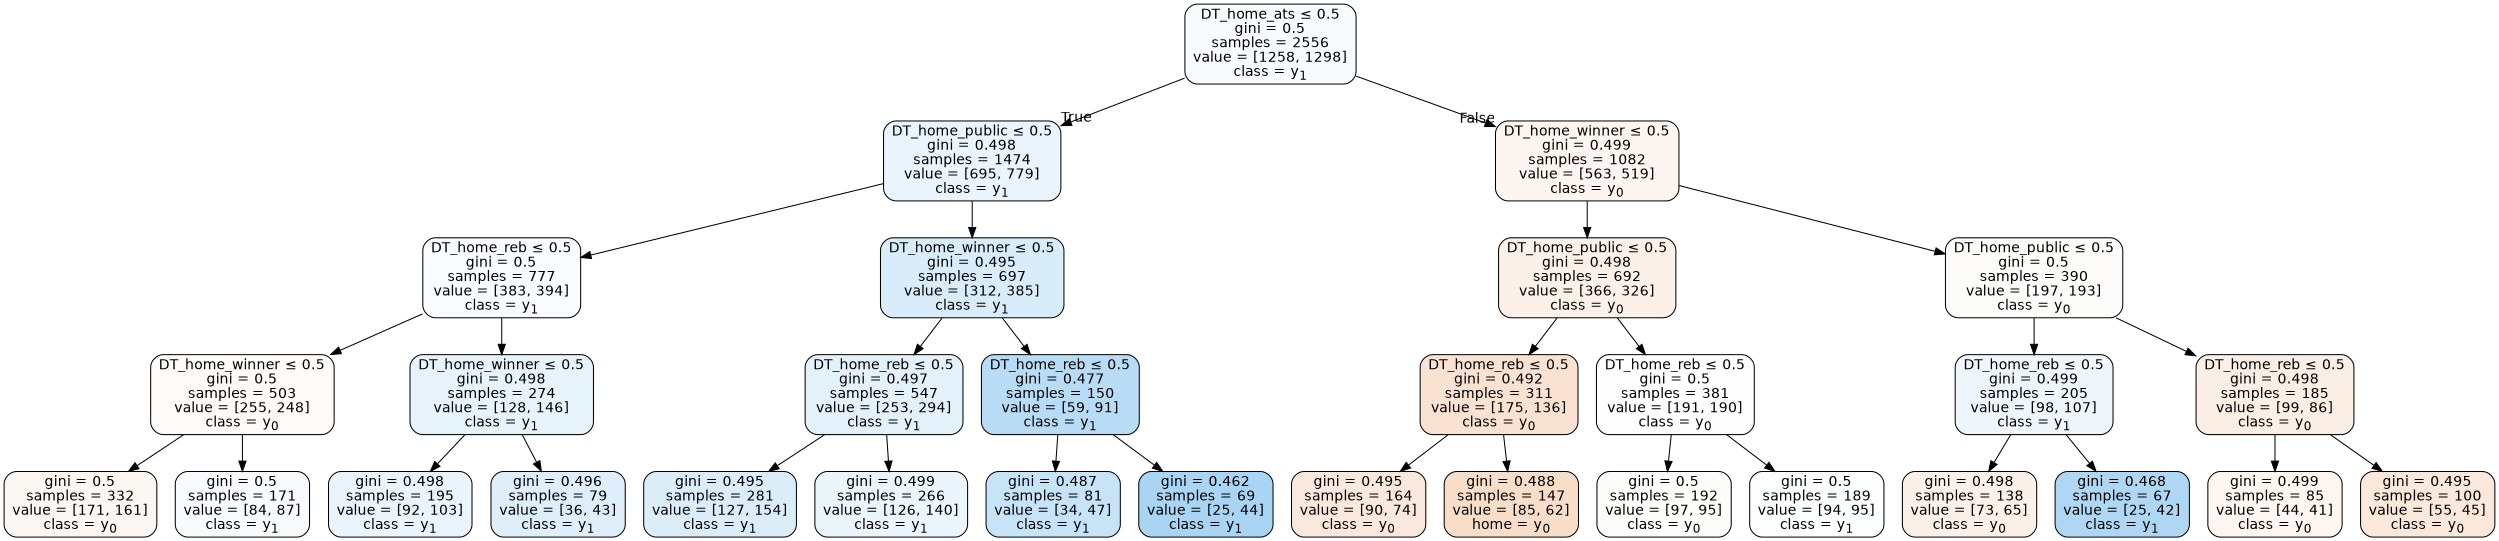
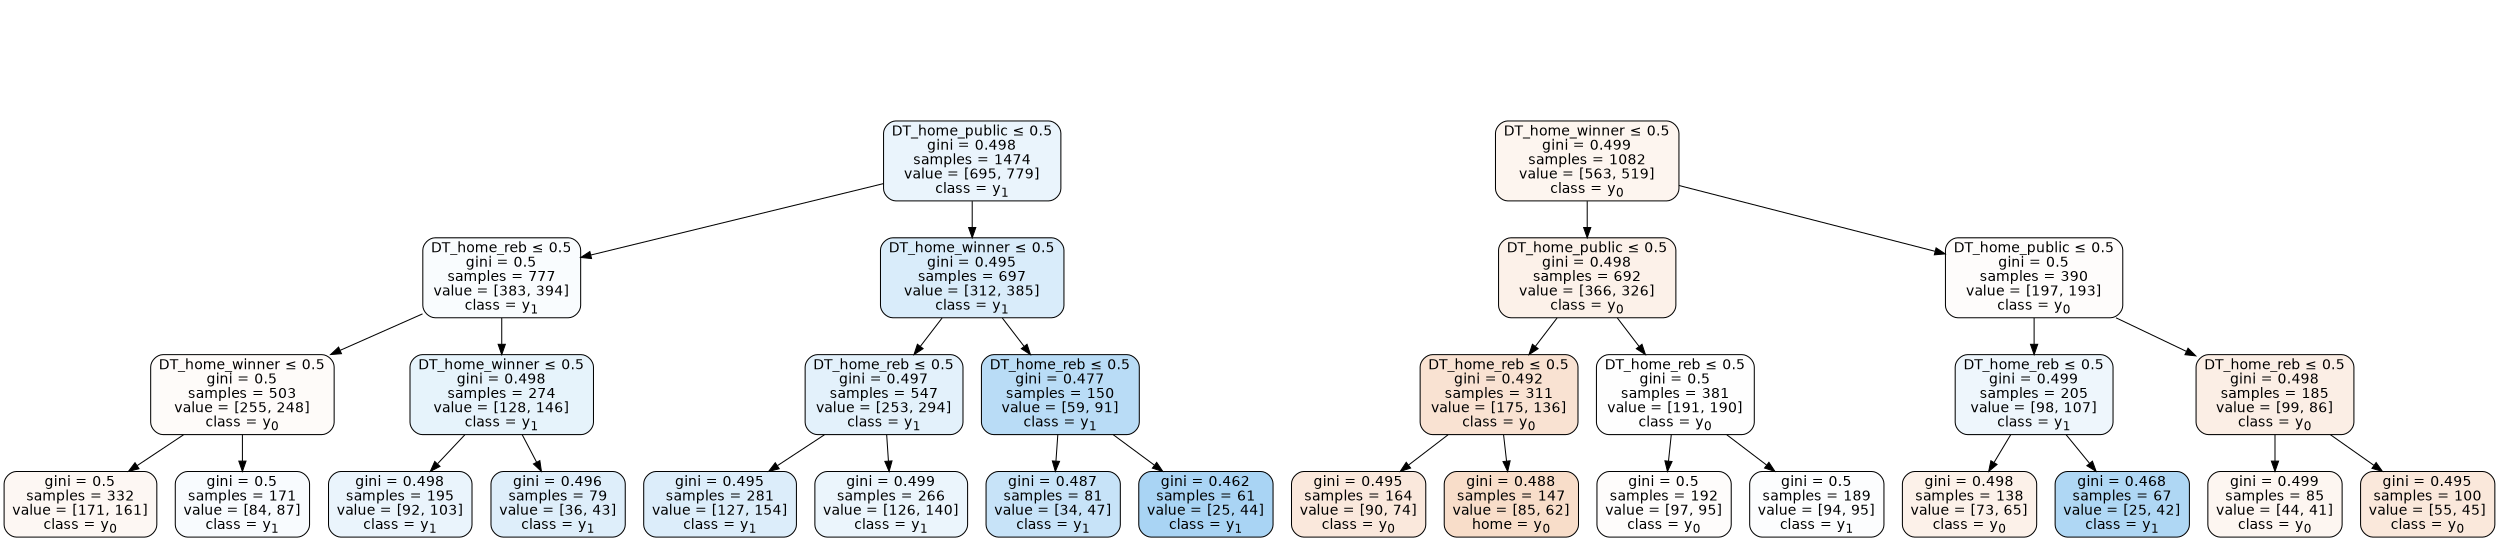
node "DT_home_ats ≤ 0.5": removed
node "gini = 0.462": text "samples = 69" -> "samples = 61"
